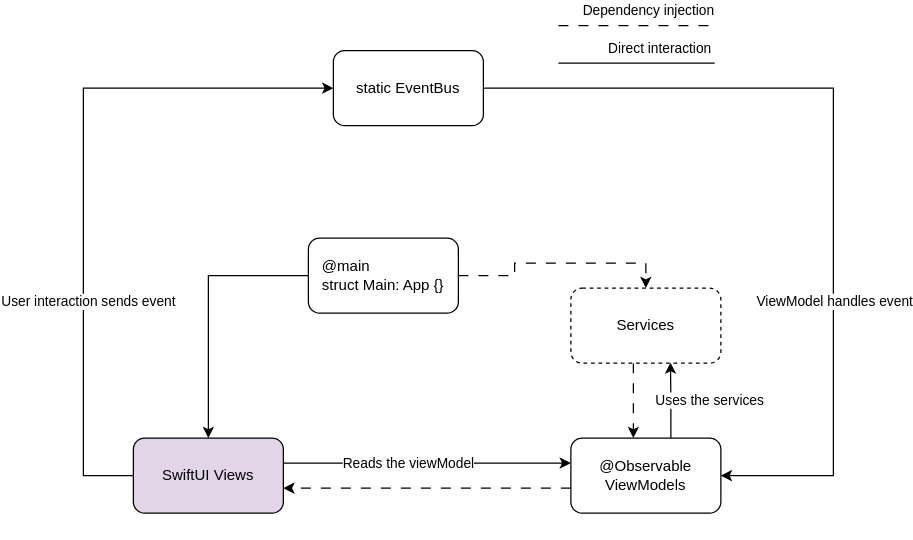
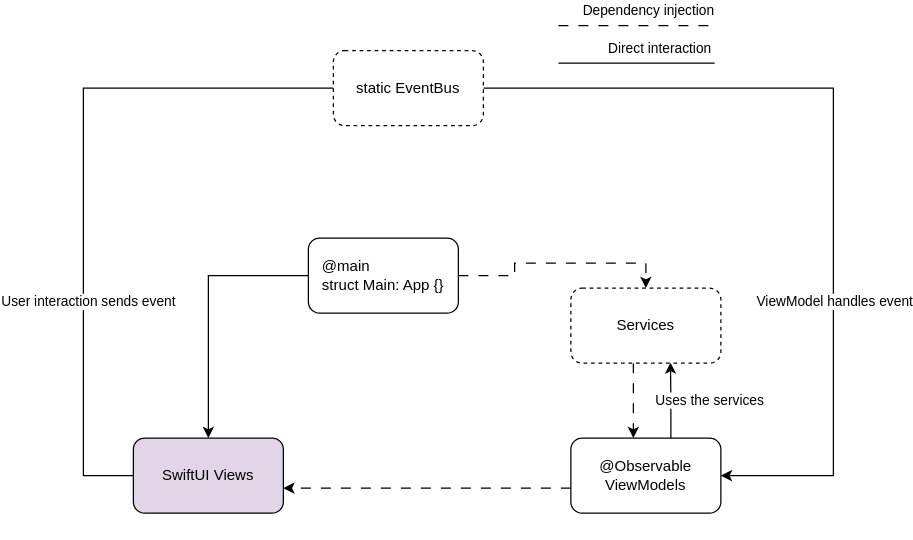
edge "SwiftUI Views" -> "static EventBus": arrowhead classic -> none
node "static EventBus": style solid -> dashed
edge "SwiftUI Views" -> "@Observable ViewModels": removed, label "Reads the viewModel"
